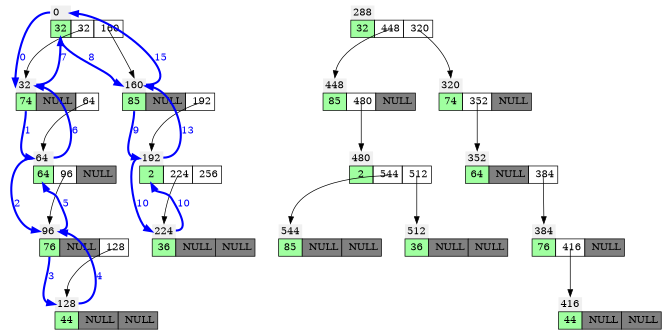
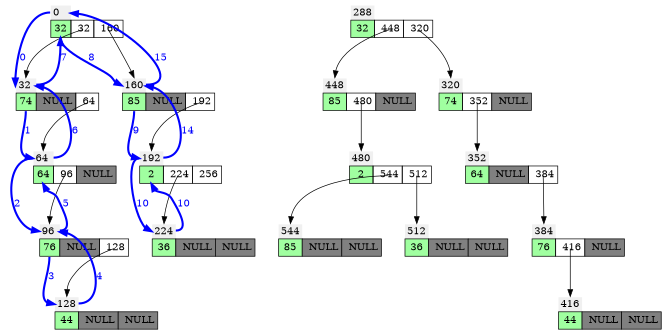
edge "192" -> "160": label "13" -> "14"
